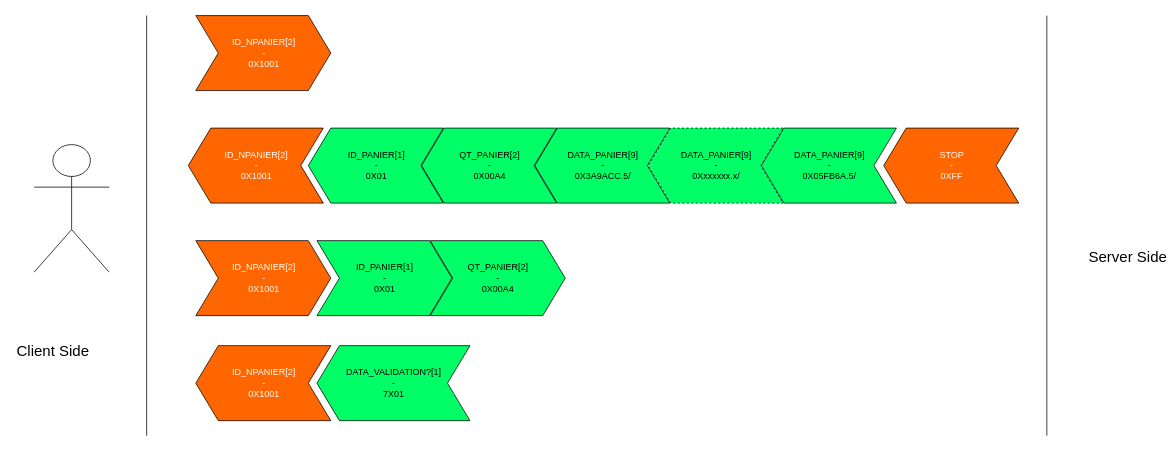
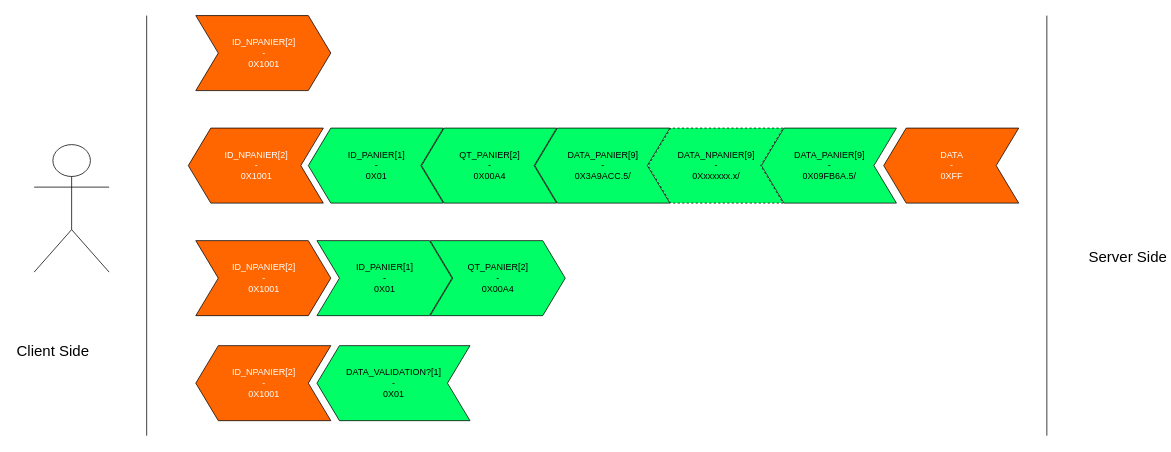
node "DATA_PANIER[9] - 0Xxxxxxx.x/": label "DATA_PANIER[9] - 0Xxxxxxx.x/" -> "DATA_NPANIER[9] - 0Xxxxxxx.x/"
node "DATA_PANIER[9] - 0X05FB6A.5/": label "DATA_PANIER[9] - 0X05FB6A.5/" -> "DATA_PANIER[9] - 0X09FB6A.5/"
node "STOP - 0XFF": label "STOP - 0XFF" -> "DATA - 0XFF"
node "DATA_VALIDATION?[1] - 7X01": label "DATA_VALIDATION?[1] - 7X01" -> "DATA_VALIDATION?[1] - 0X01"
